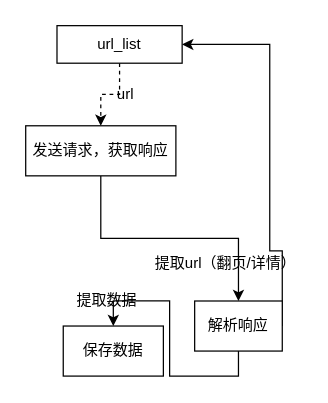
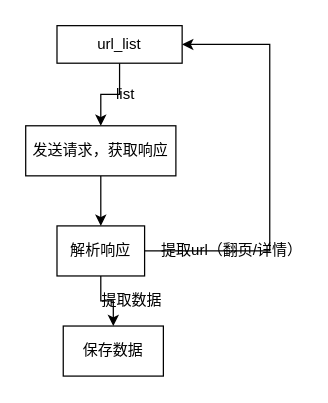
edge "url_list" -> "发送请求，获取响应": style dashed -> solid
node "url": label "url" -> "list"
node "提取url（翻页/详情）": moved (226, 263) -> (232, 251)
node "提取数据": moved (107, 301) -> (132, 301)
node "解析响应": moved (238, 326) -> (101, 251)
